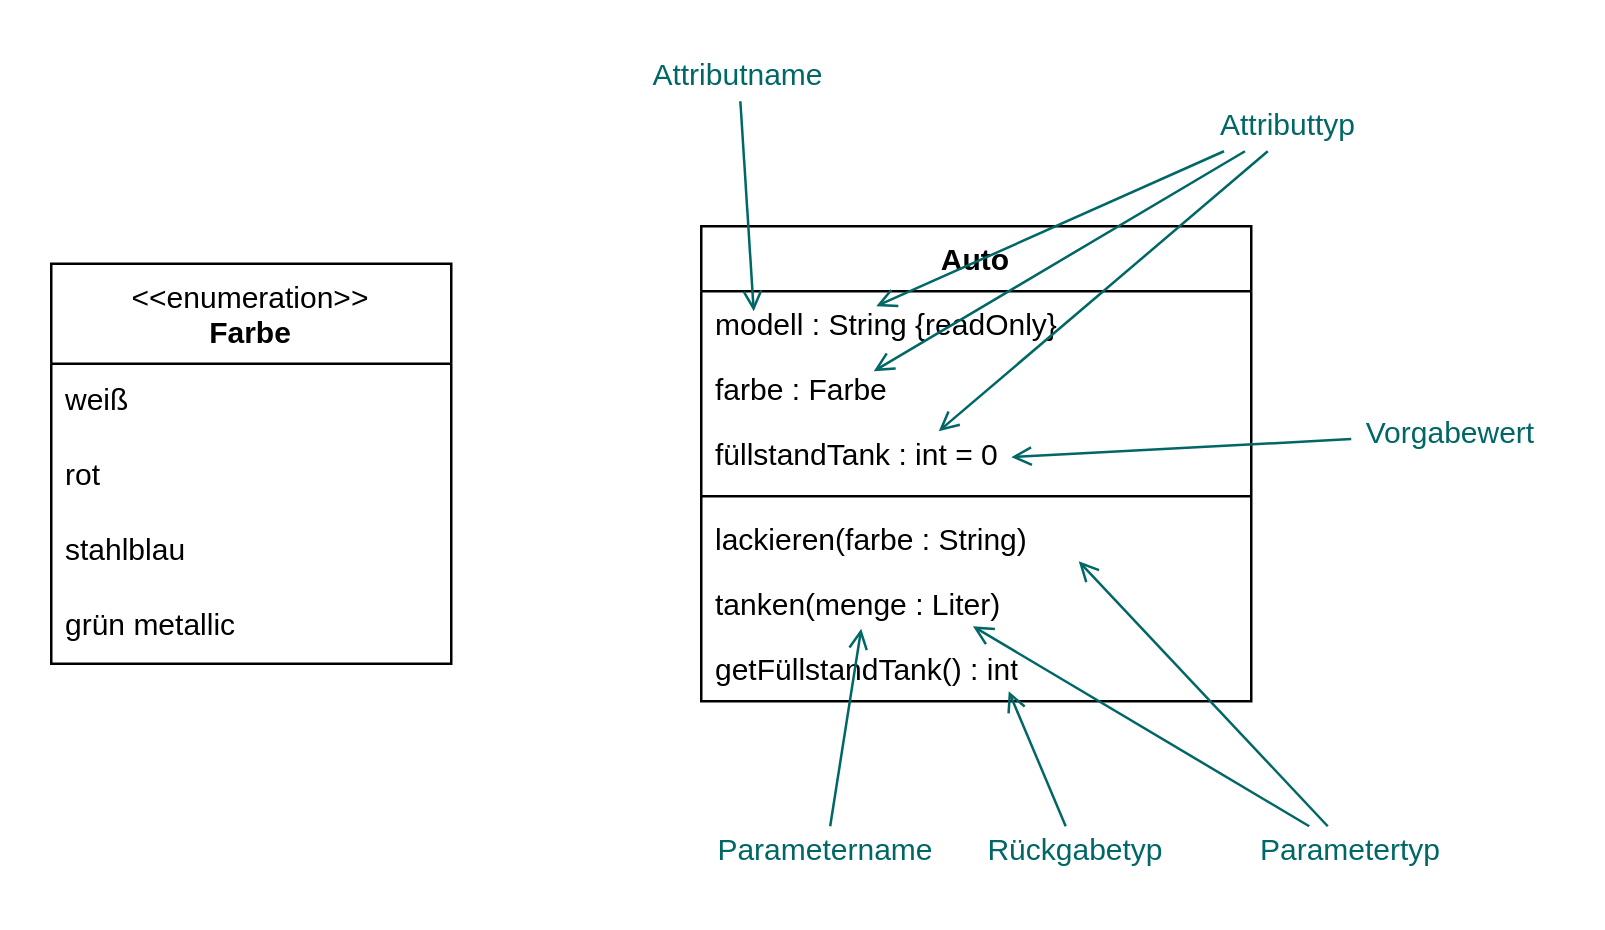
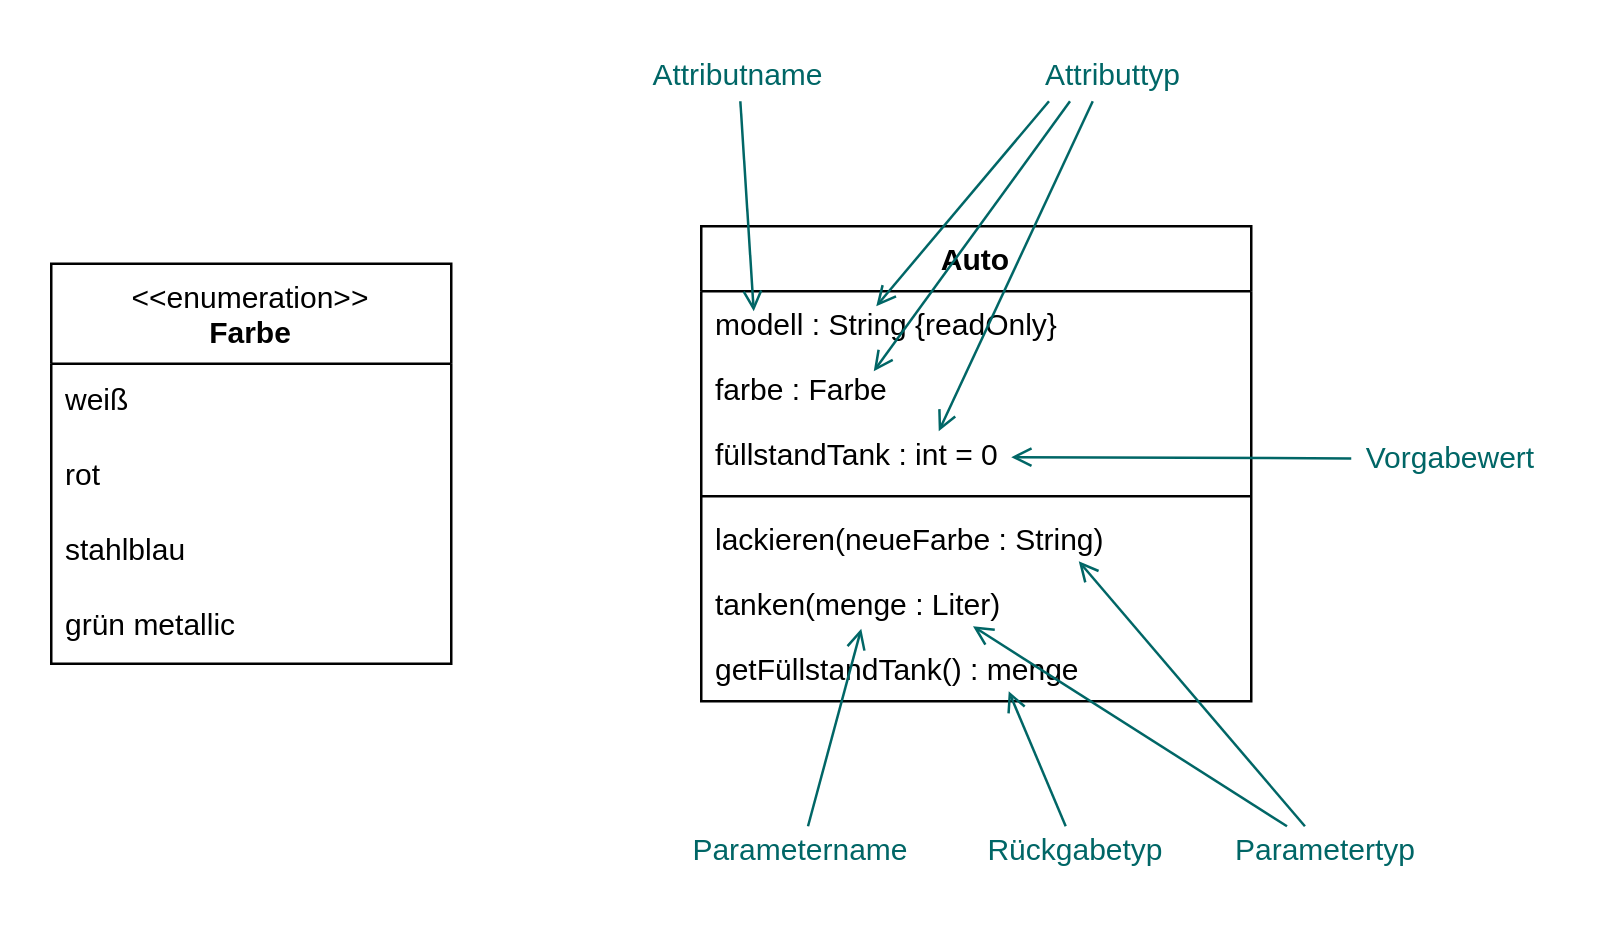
node "Attributtyp": moved (1289, 126) -> (1114, 76)
node "Vorgabewert": moved (1451, 434) -> (1451, 459)
node "lackieren(farbe : String)": label "lackieren(farbe : String)" -> "lackieren(neueFarbe : String)"
node "getFüllstandTank() : int": label "getFüllstandTank() : int" -> "getFüllstandTank() : menge"
node "Parametername": moved (826, 851) -> (801, 851)
node "Parametertyp": moved (1351, 851) -> (1326, 851)
